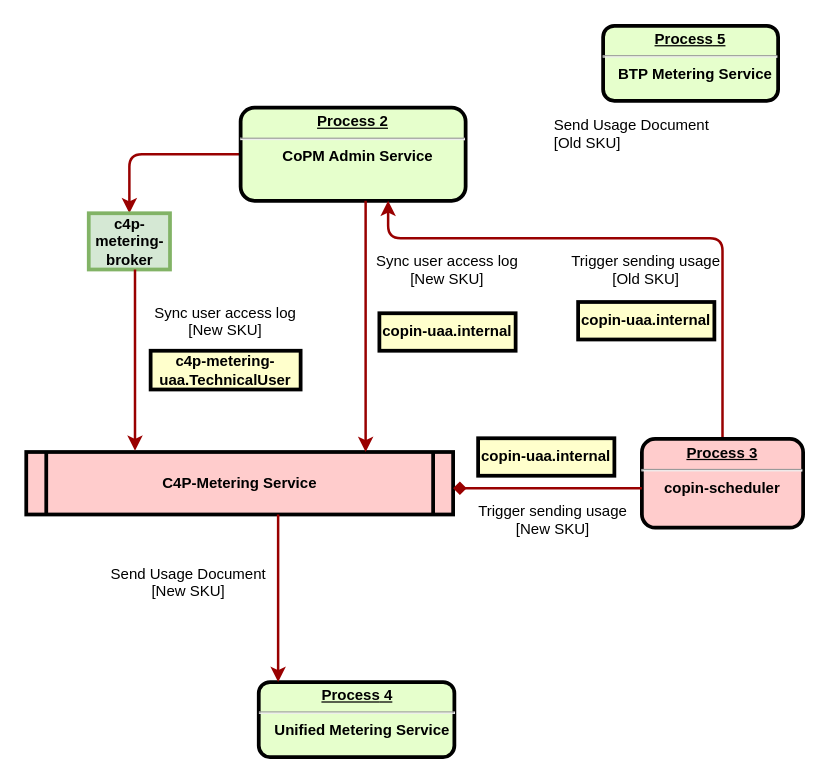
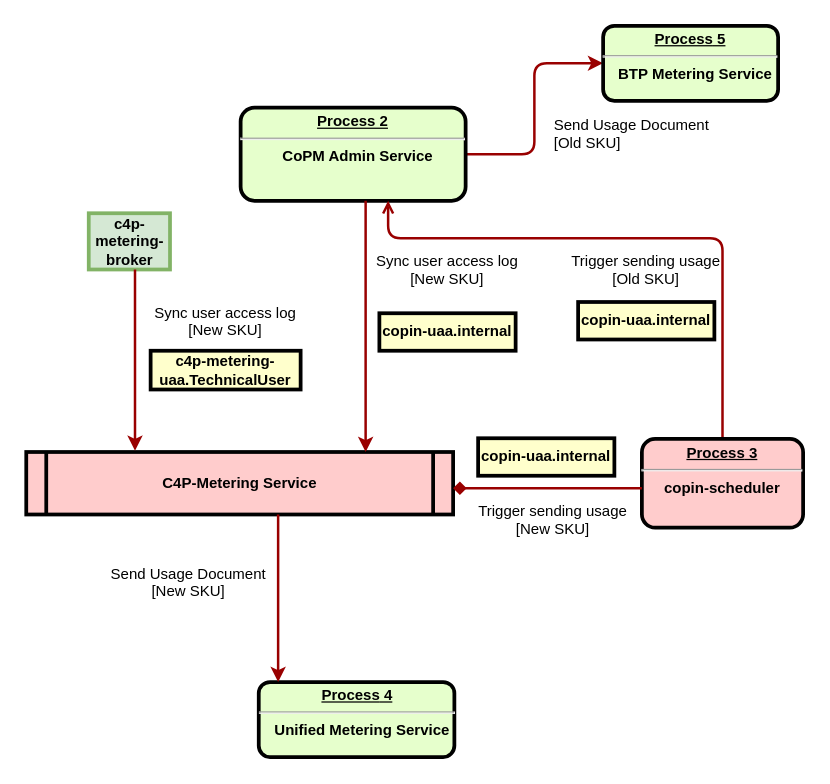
edge "Process 2 CoPM Admin Service" -> "c4p-metering-broker": now "Process 2 CoPM Admin Service" -> "Process 5 BTP Metering Service"
edge "Process 3 copin-scheduler" -> "Process 2 CoPM Admin Service": arrowhead classic -> open
